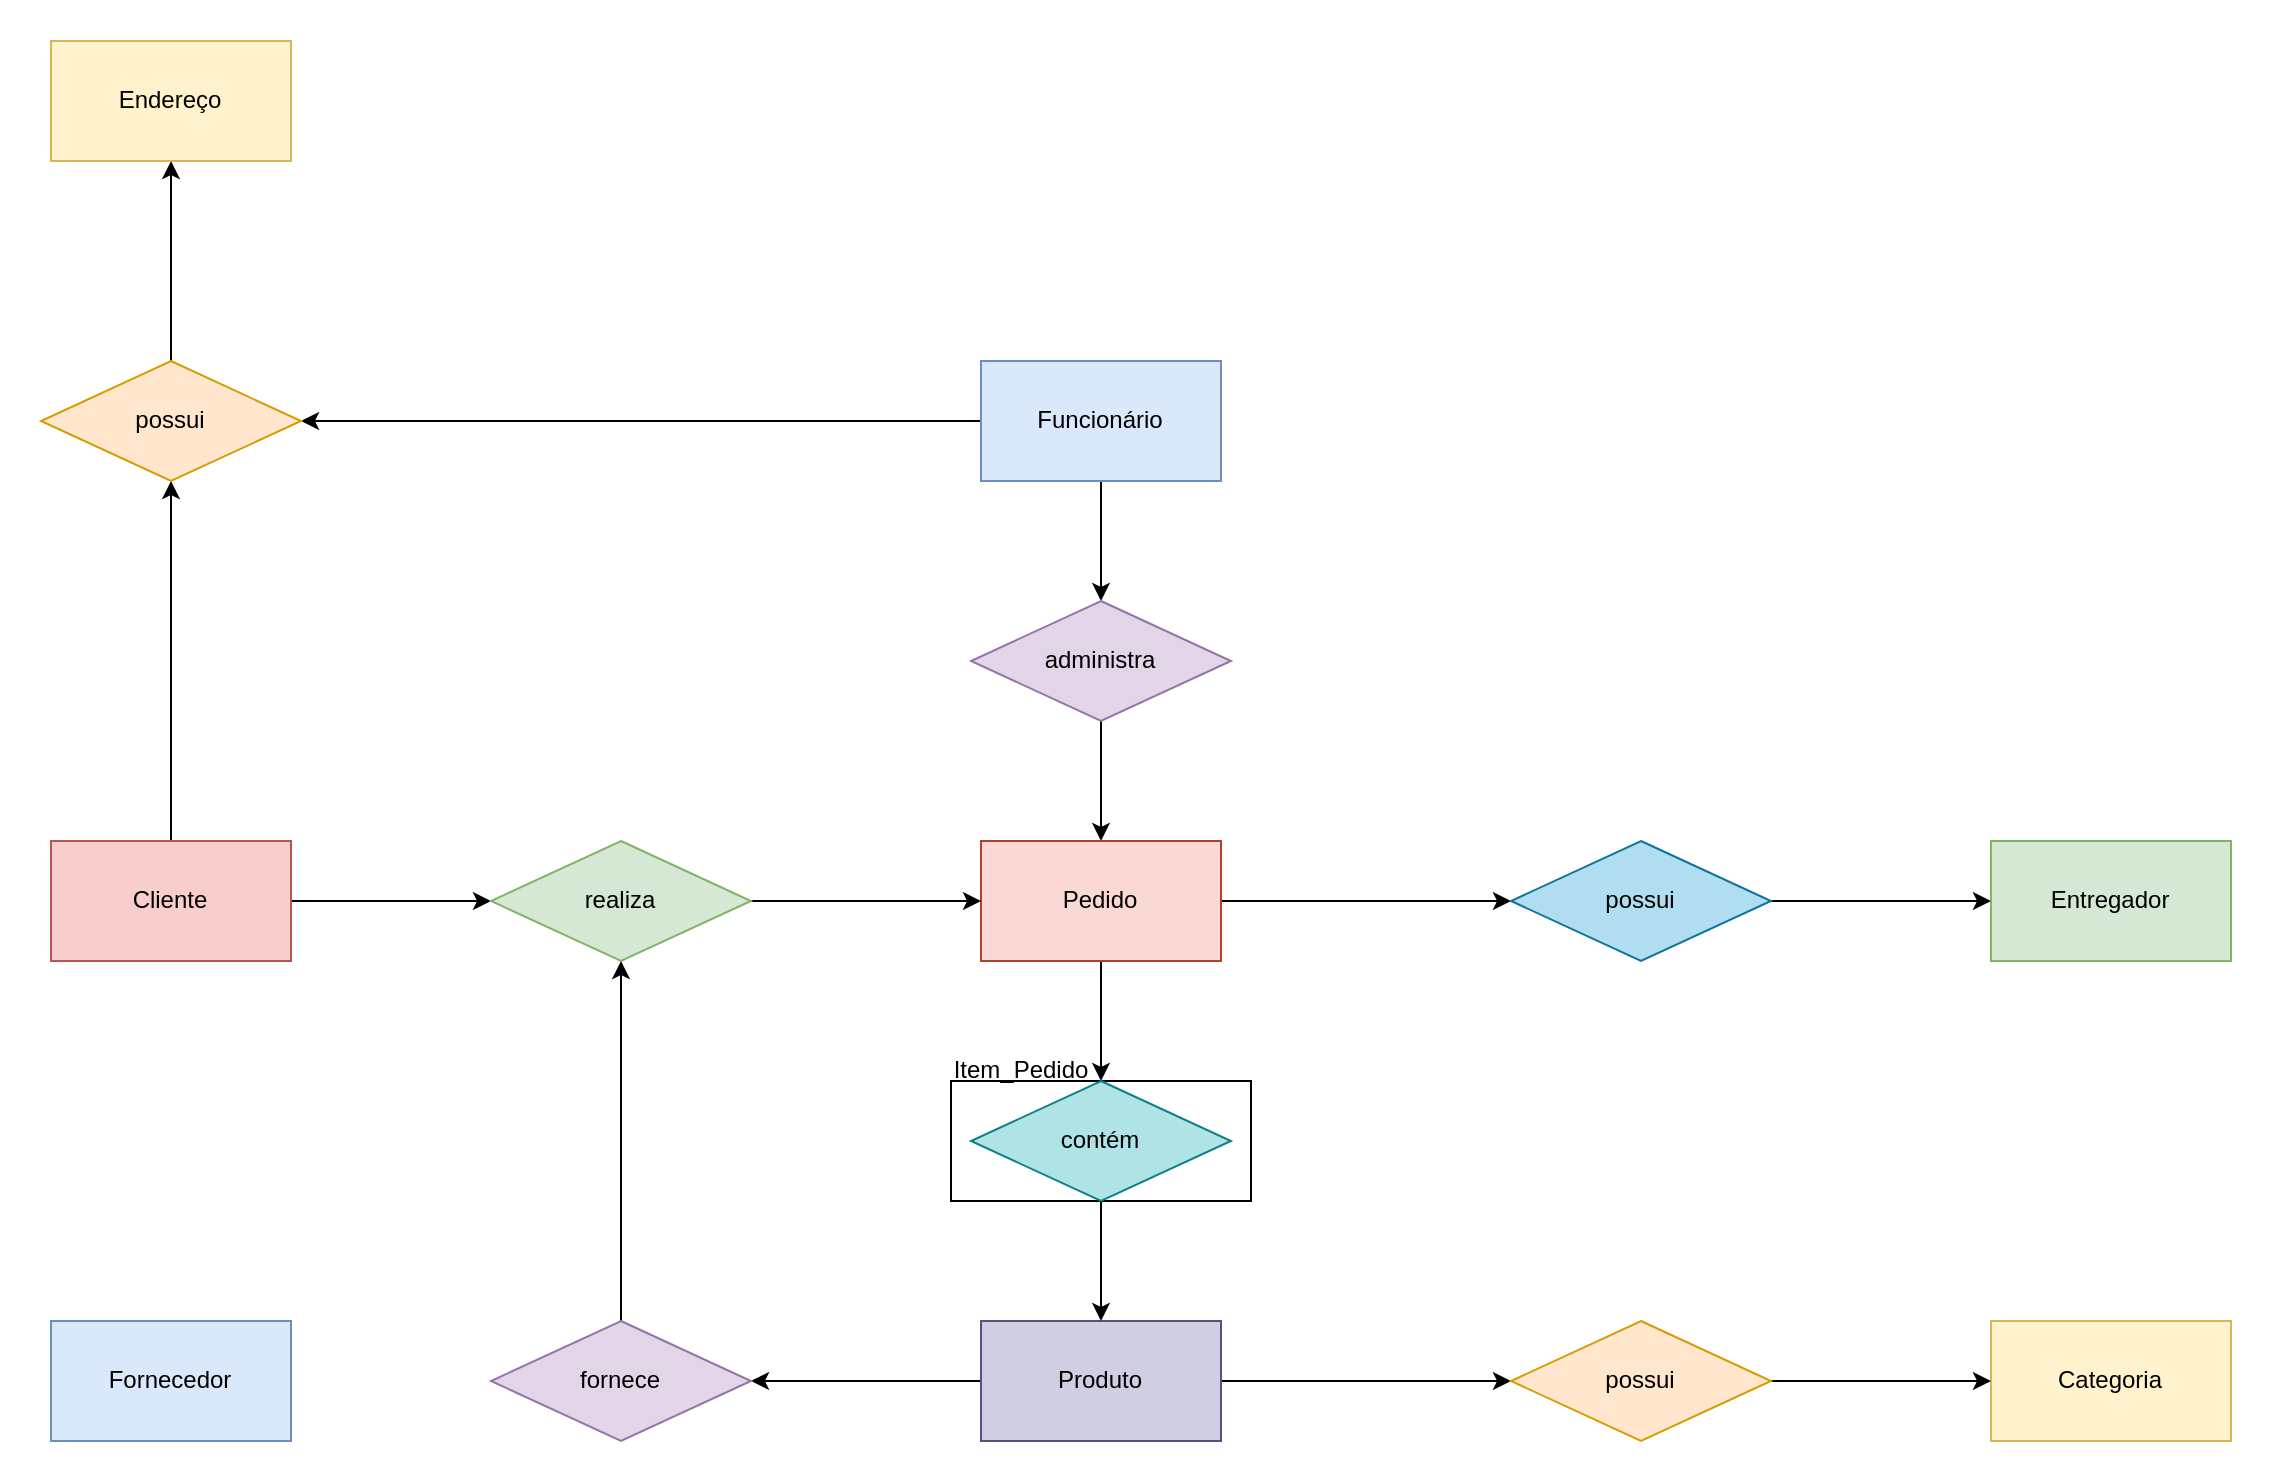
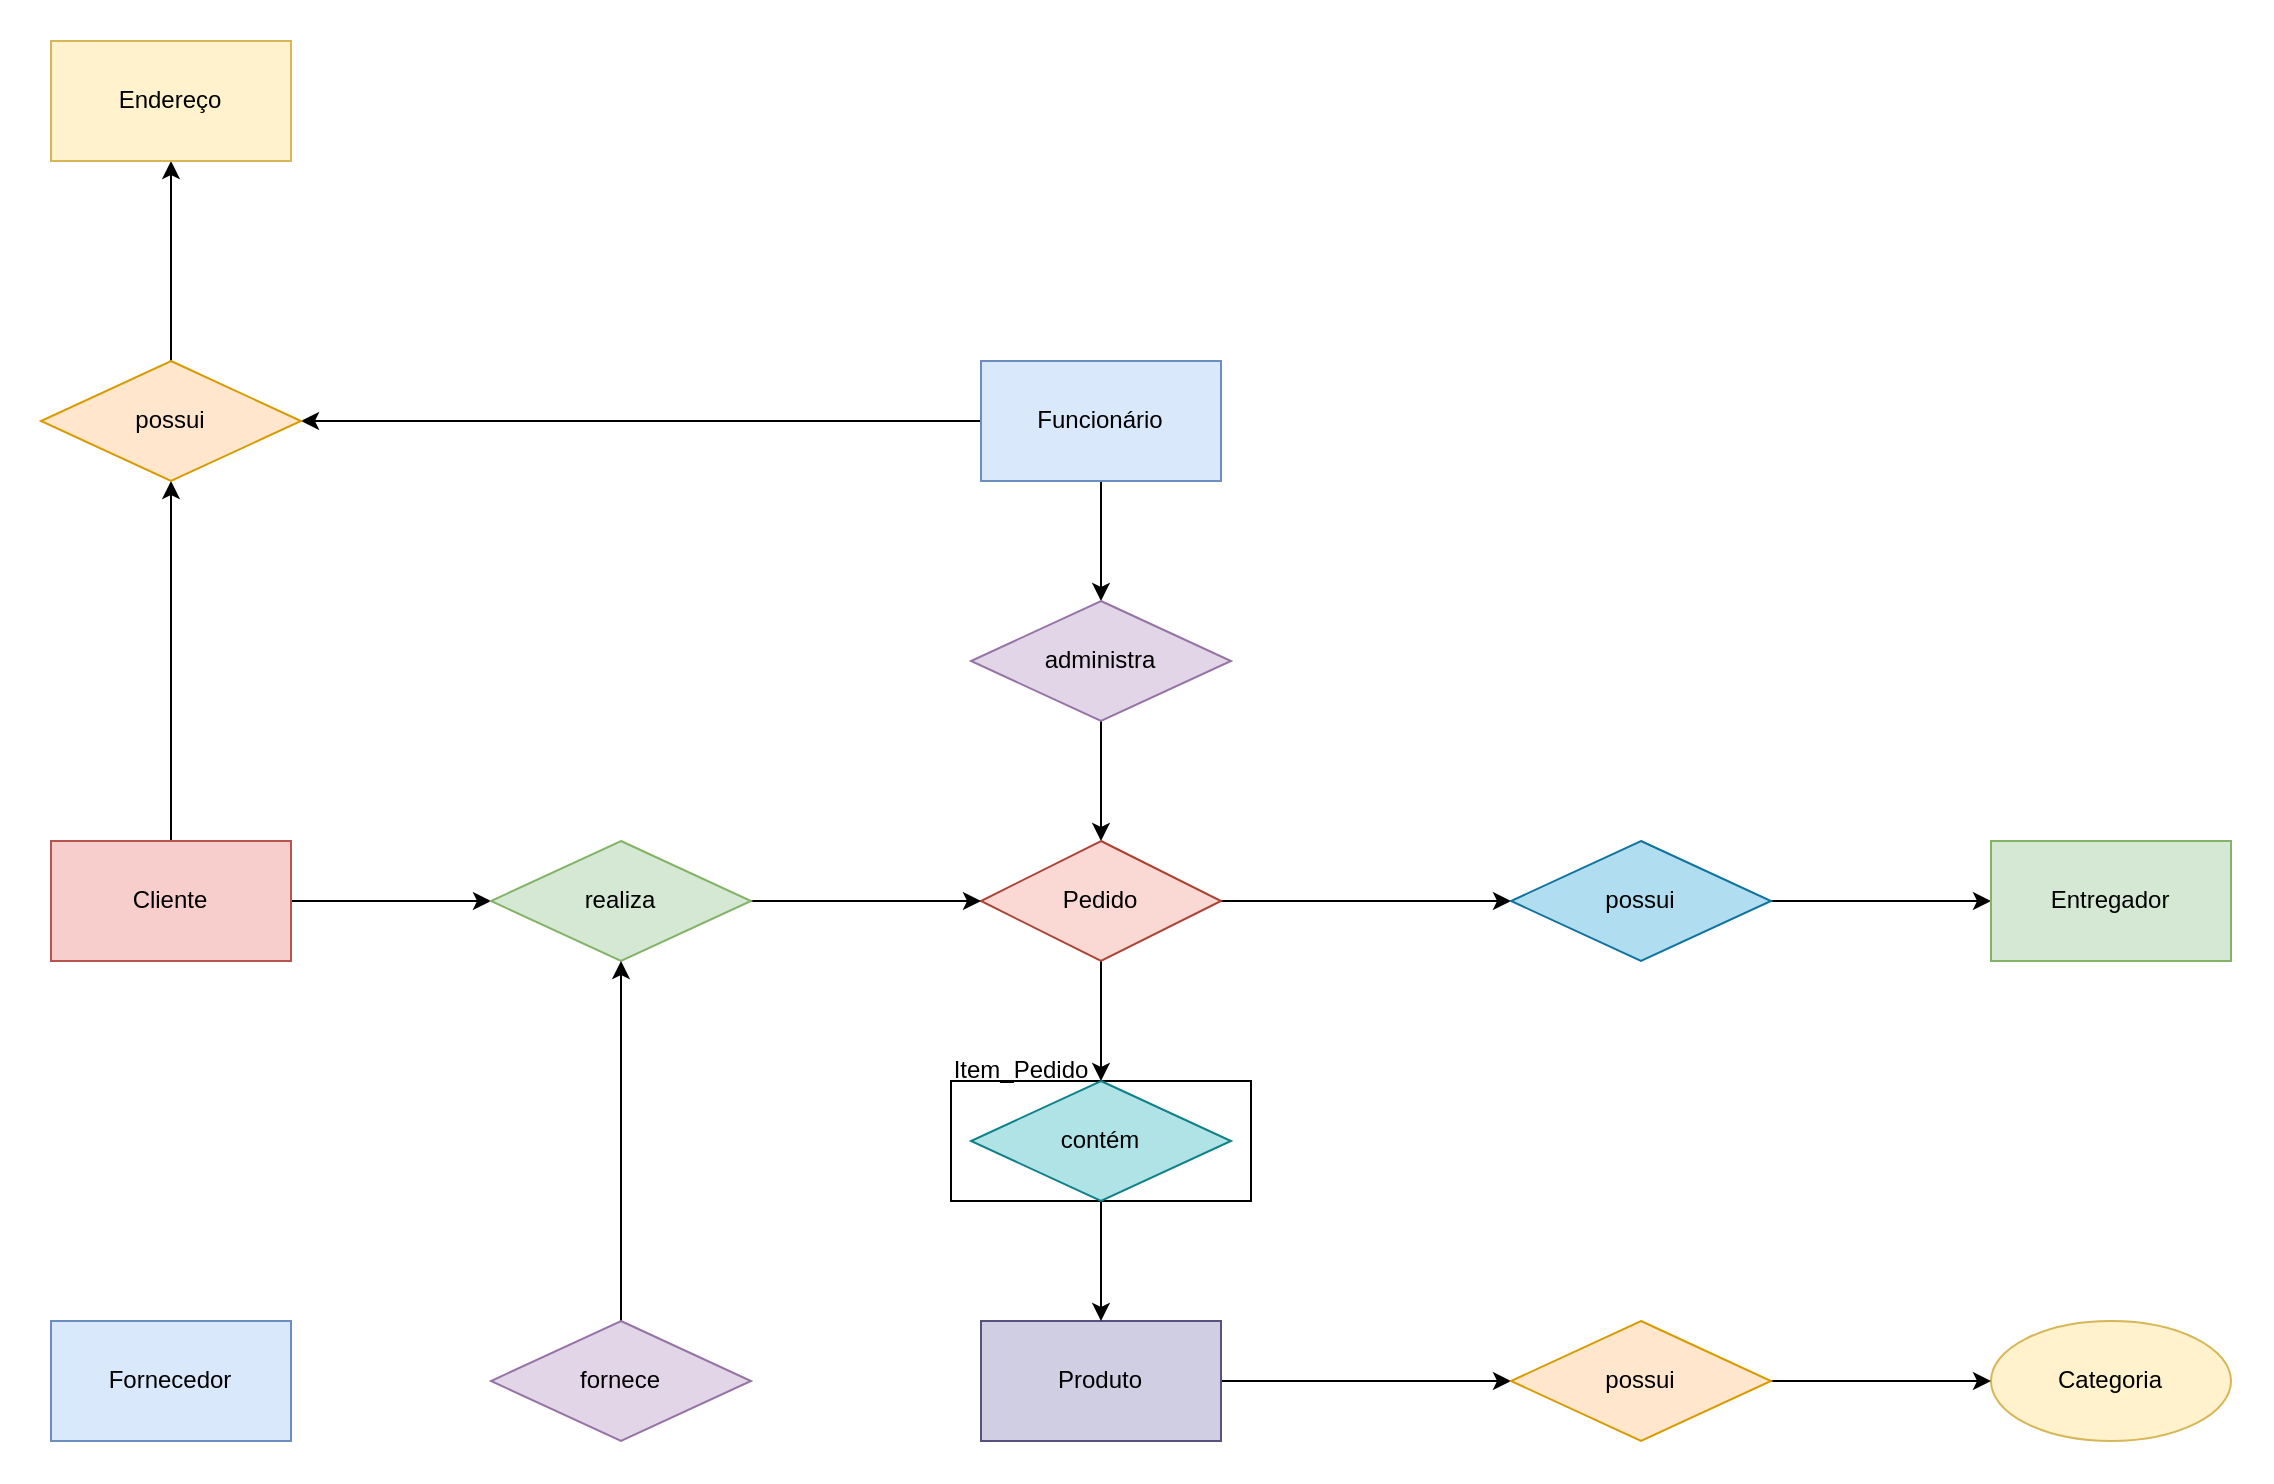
node "Pedido": shape rectangle -> diamond
edge "Produto" -> "fornece": removed
node "Categoria": shape rectangle -> ellipse
